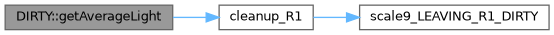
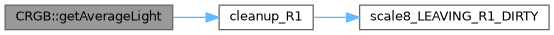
node "DIRTY::getAverageLight": label "DIRTY::getAverageLight" -> "CRGB::getAverageLight"
node "scale9_LEAVING_R1_DIRTY": label "scale9_LEAVING_R1_DIRTY" -> "scale8_LEAVING_R1_DIRTY"
